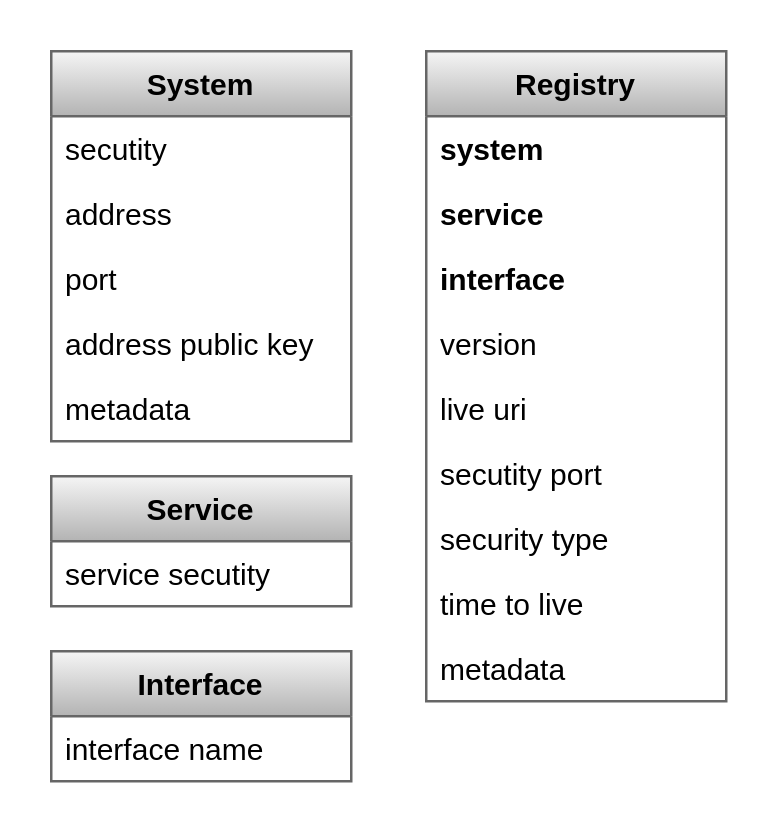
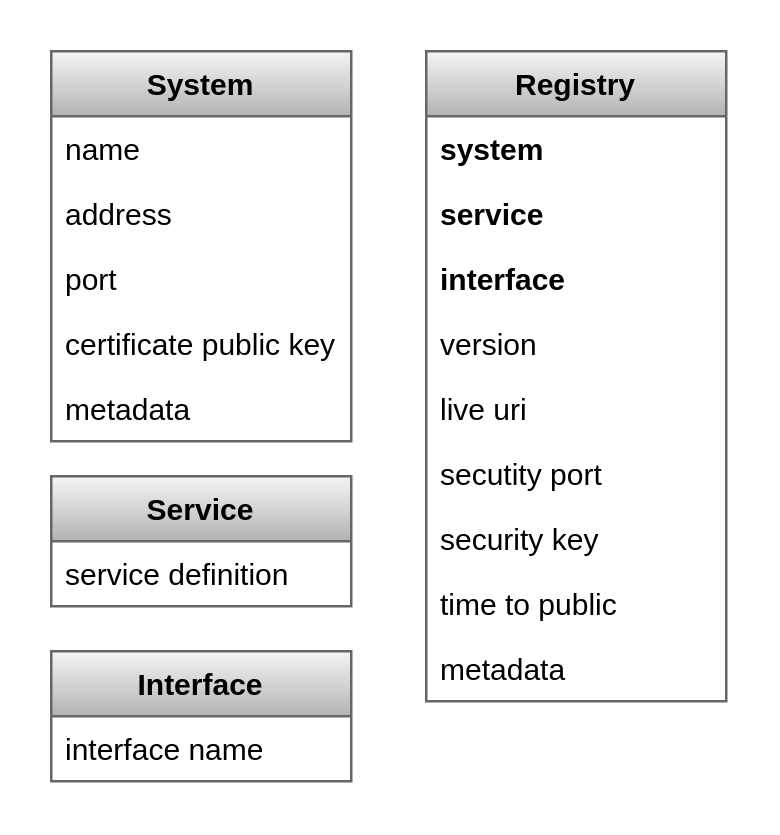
node "secutity": label "secutity" -> "name"
node "address public key": label "address public key" -> "certificate public key"
node "security type": label "security type" -> "security key"
node "service secutity": label "service secutity" -> "service definition"
node "time to live": label "time to live" -> "time to public"
